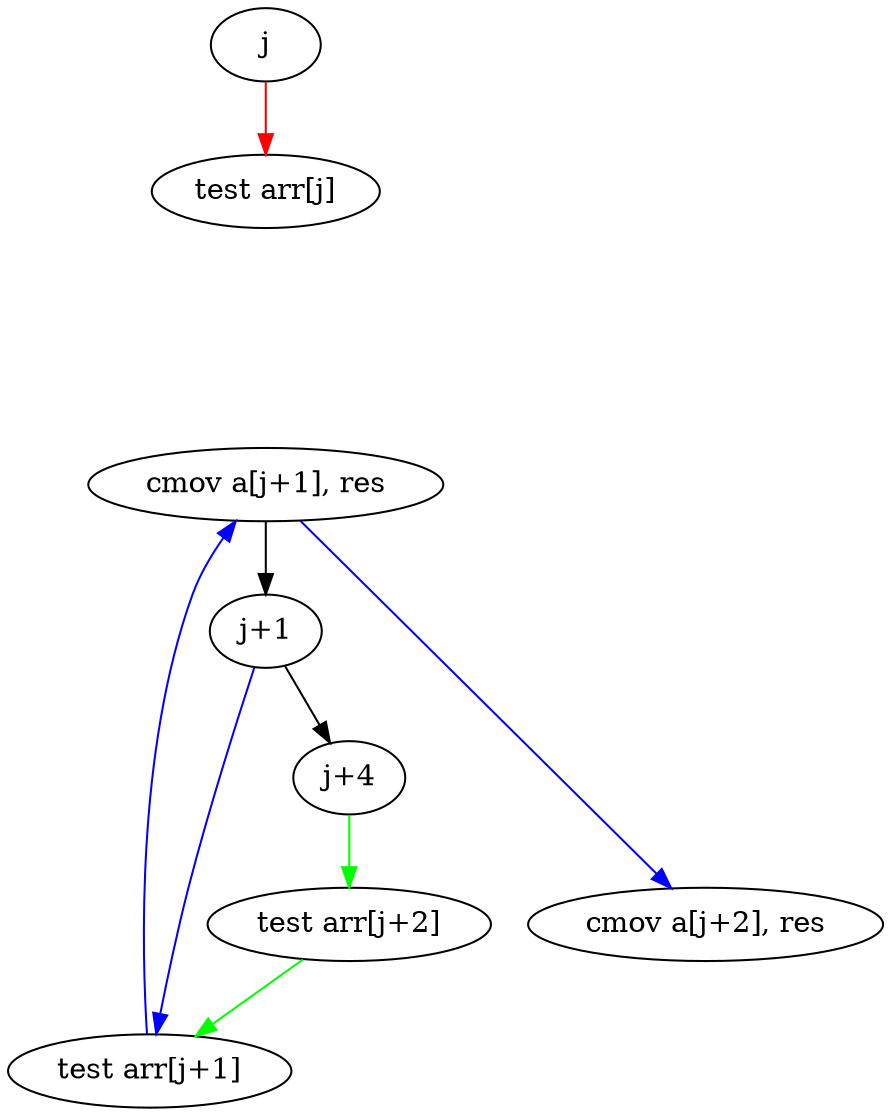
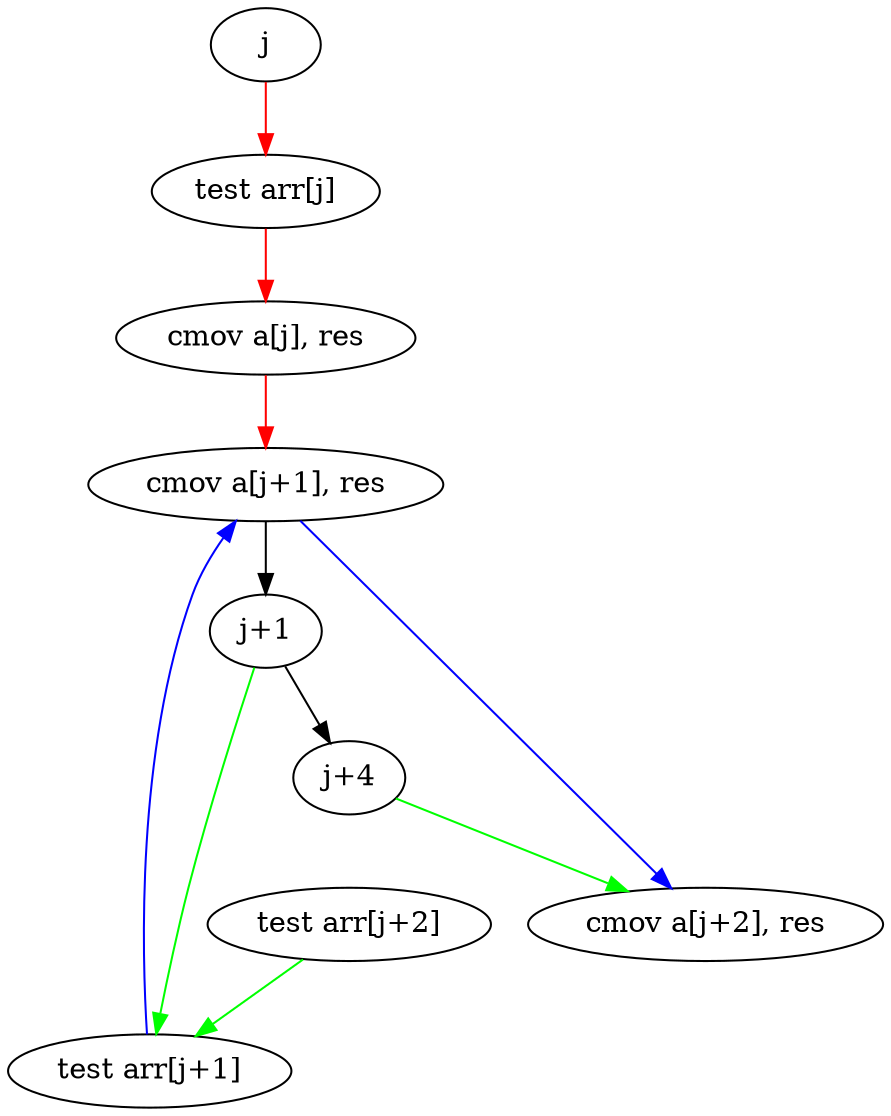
node "cmov a[j], res": added
edge "j+1" -> "test arr[j+1]": color blue -> green
edge "j+4" -> "test arr[j+2]": now "j+4" -> "cmov a[j+2], res"
